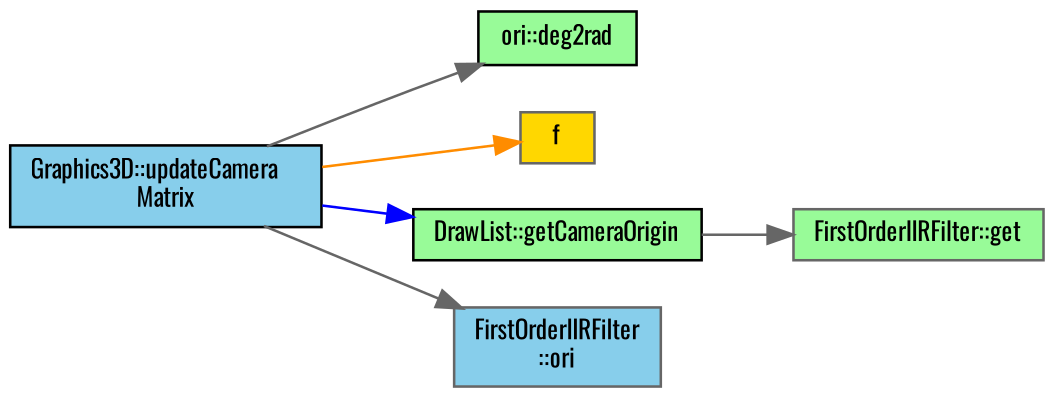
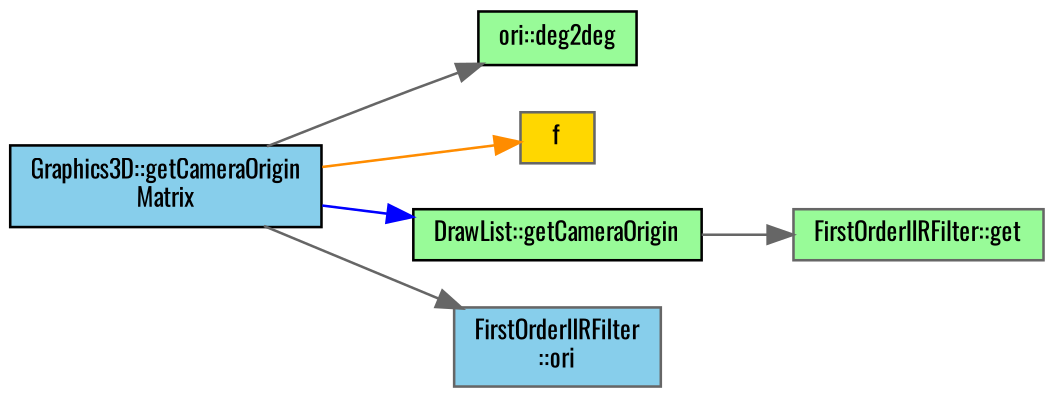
node "ori::deg2rad": label "ori::deg2rad" -> "ori::deg2deg"
node "Graphics3D::updateCamera Matrix": label "Graphics3D::updateCamera Matrix" -> "Graphics3D::getCameraOrigin Matrix"
